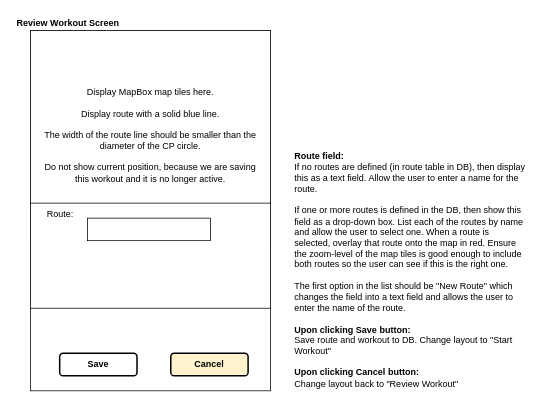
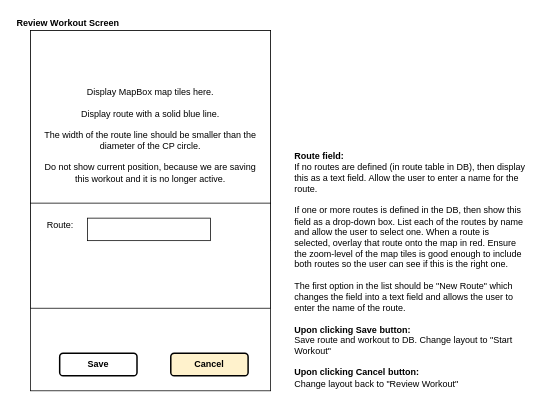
node "Route:": moved (60, 214) -> (60, 225)
